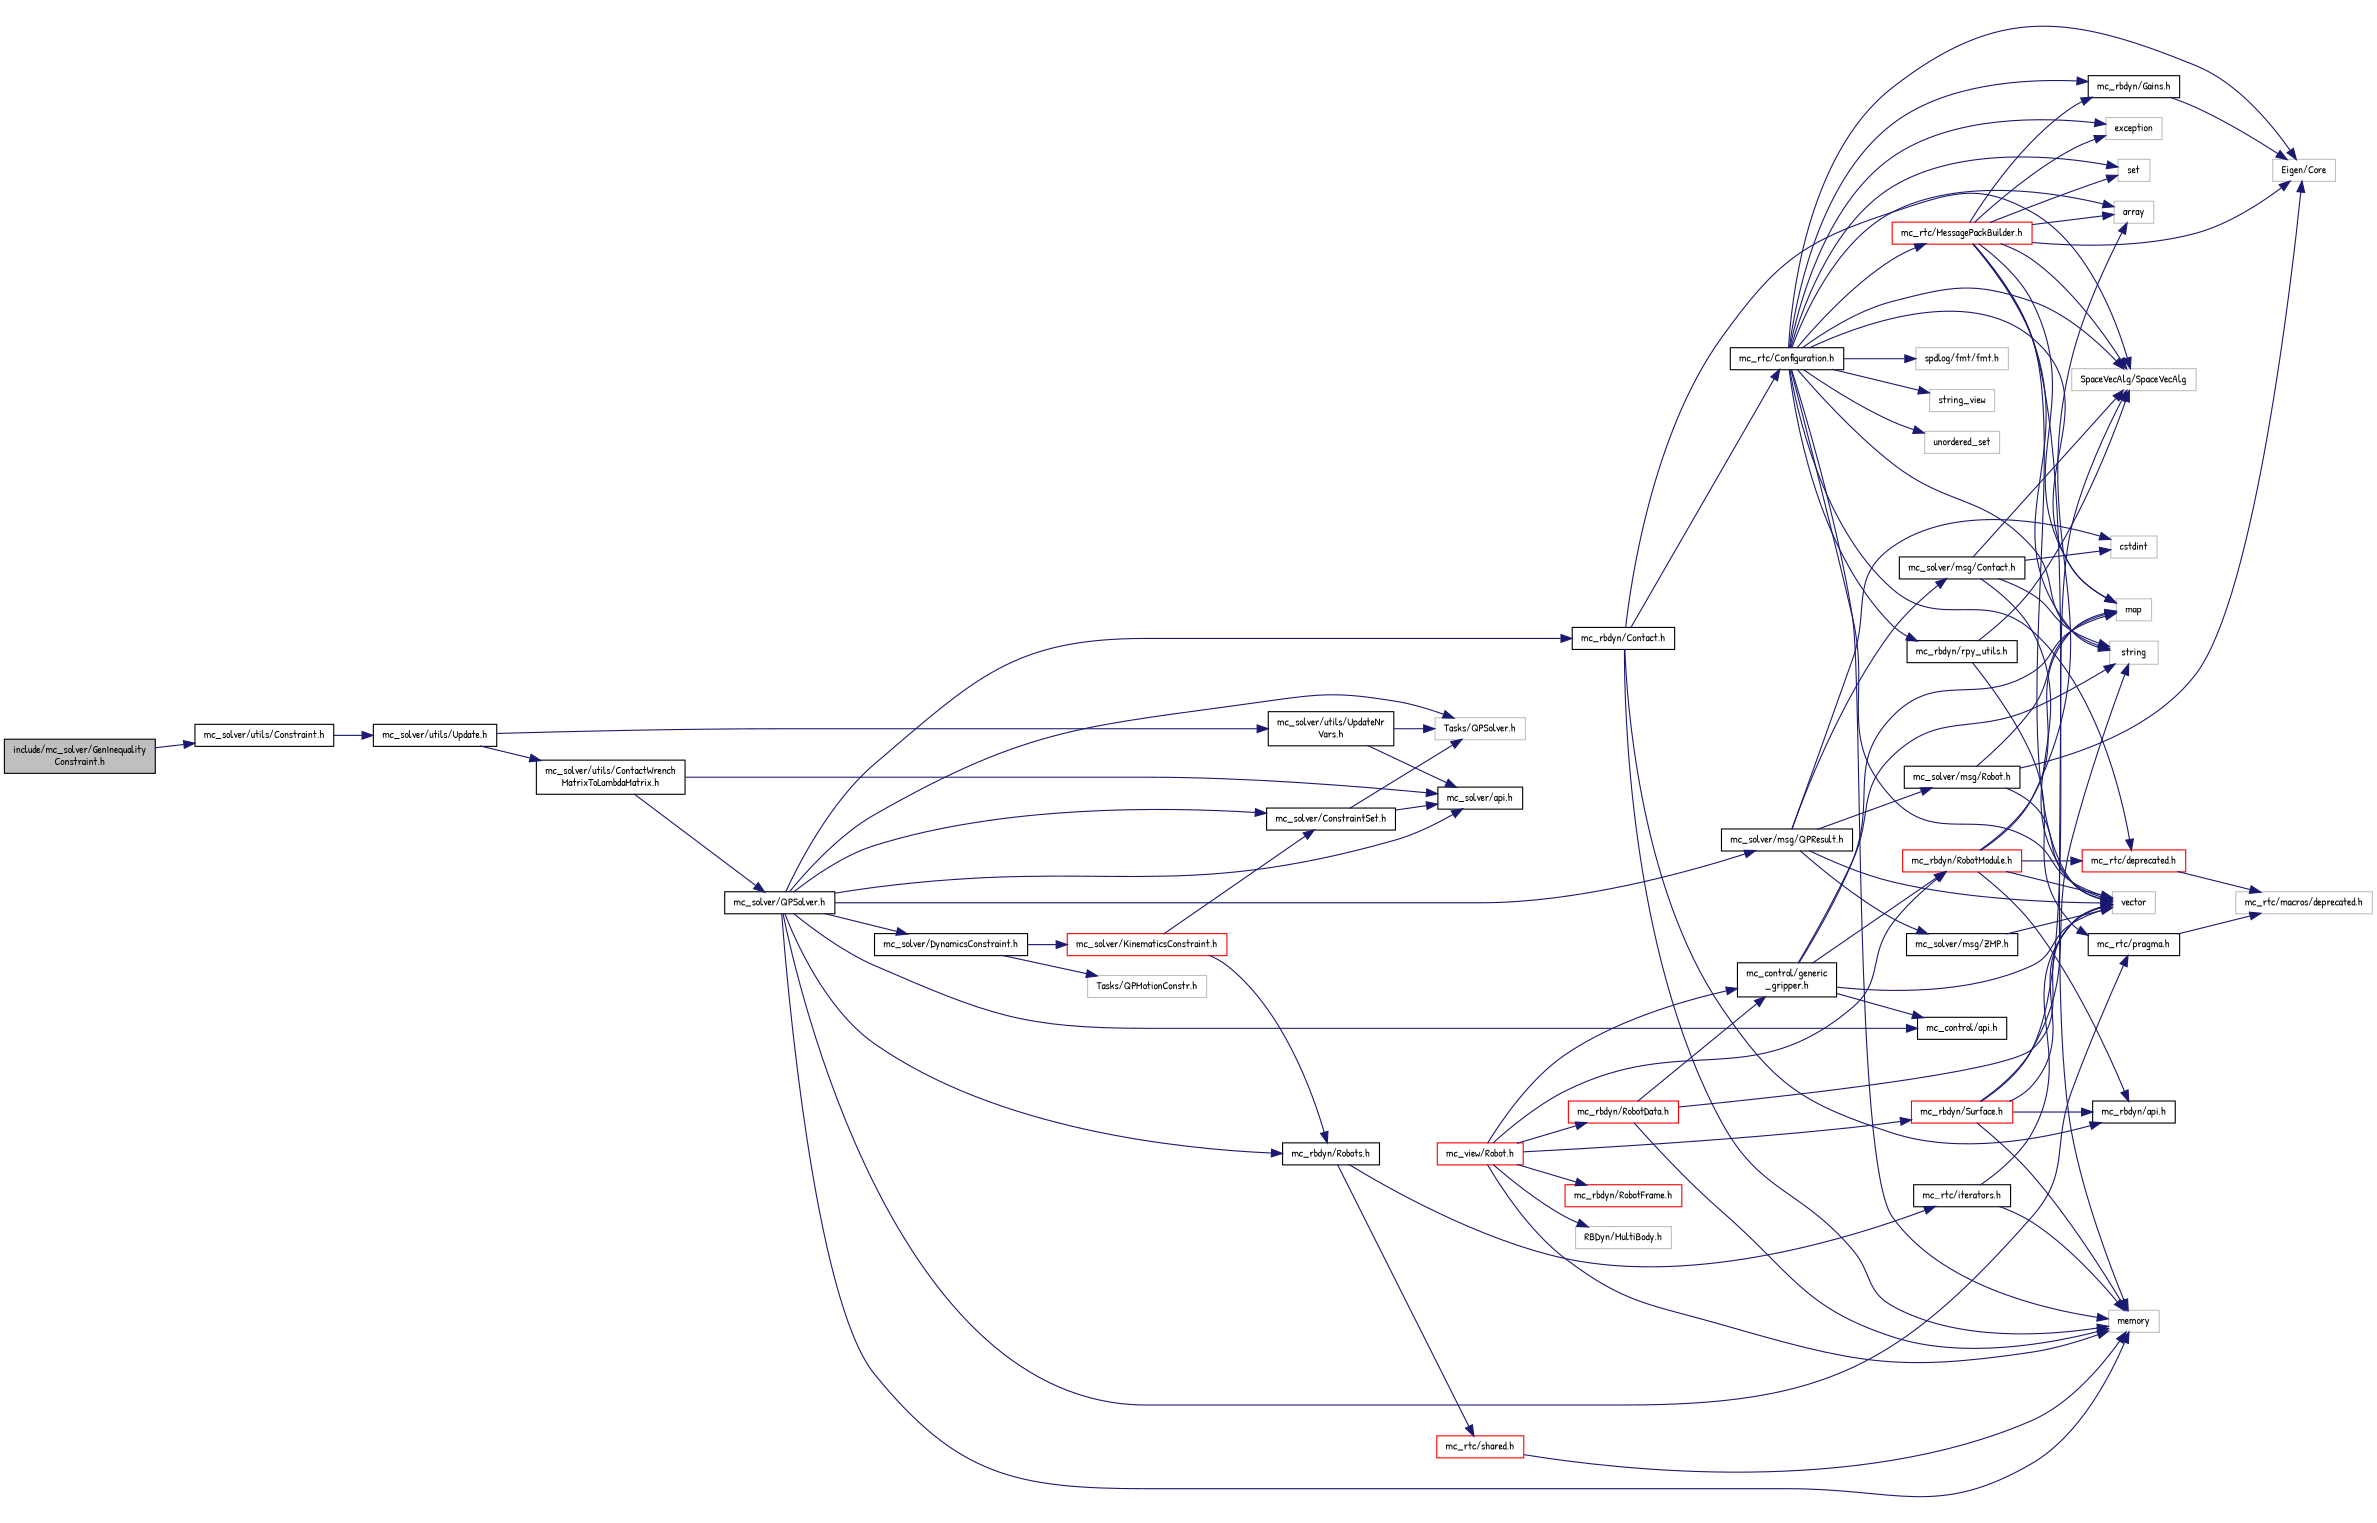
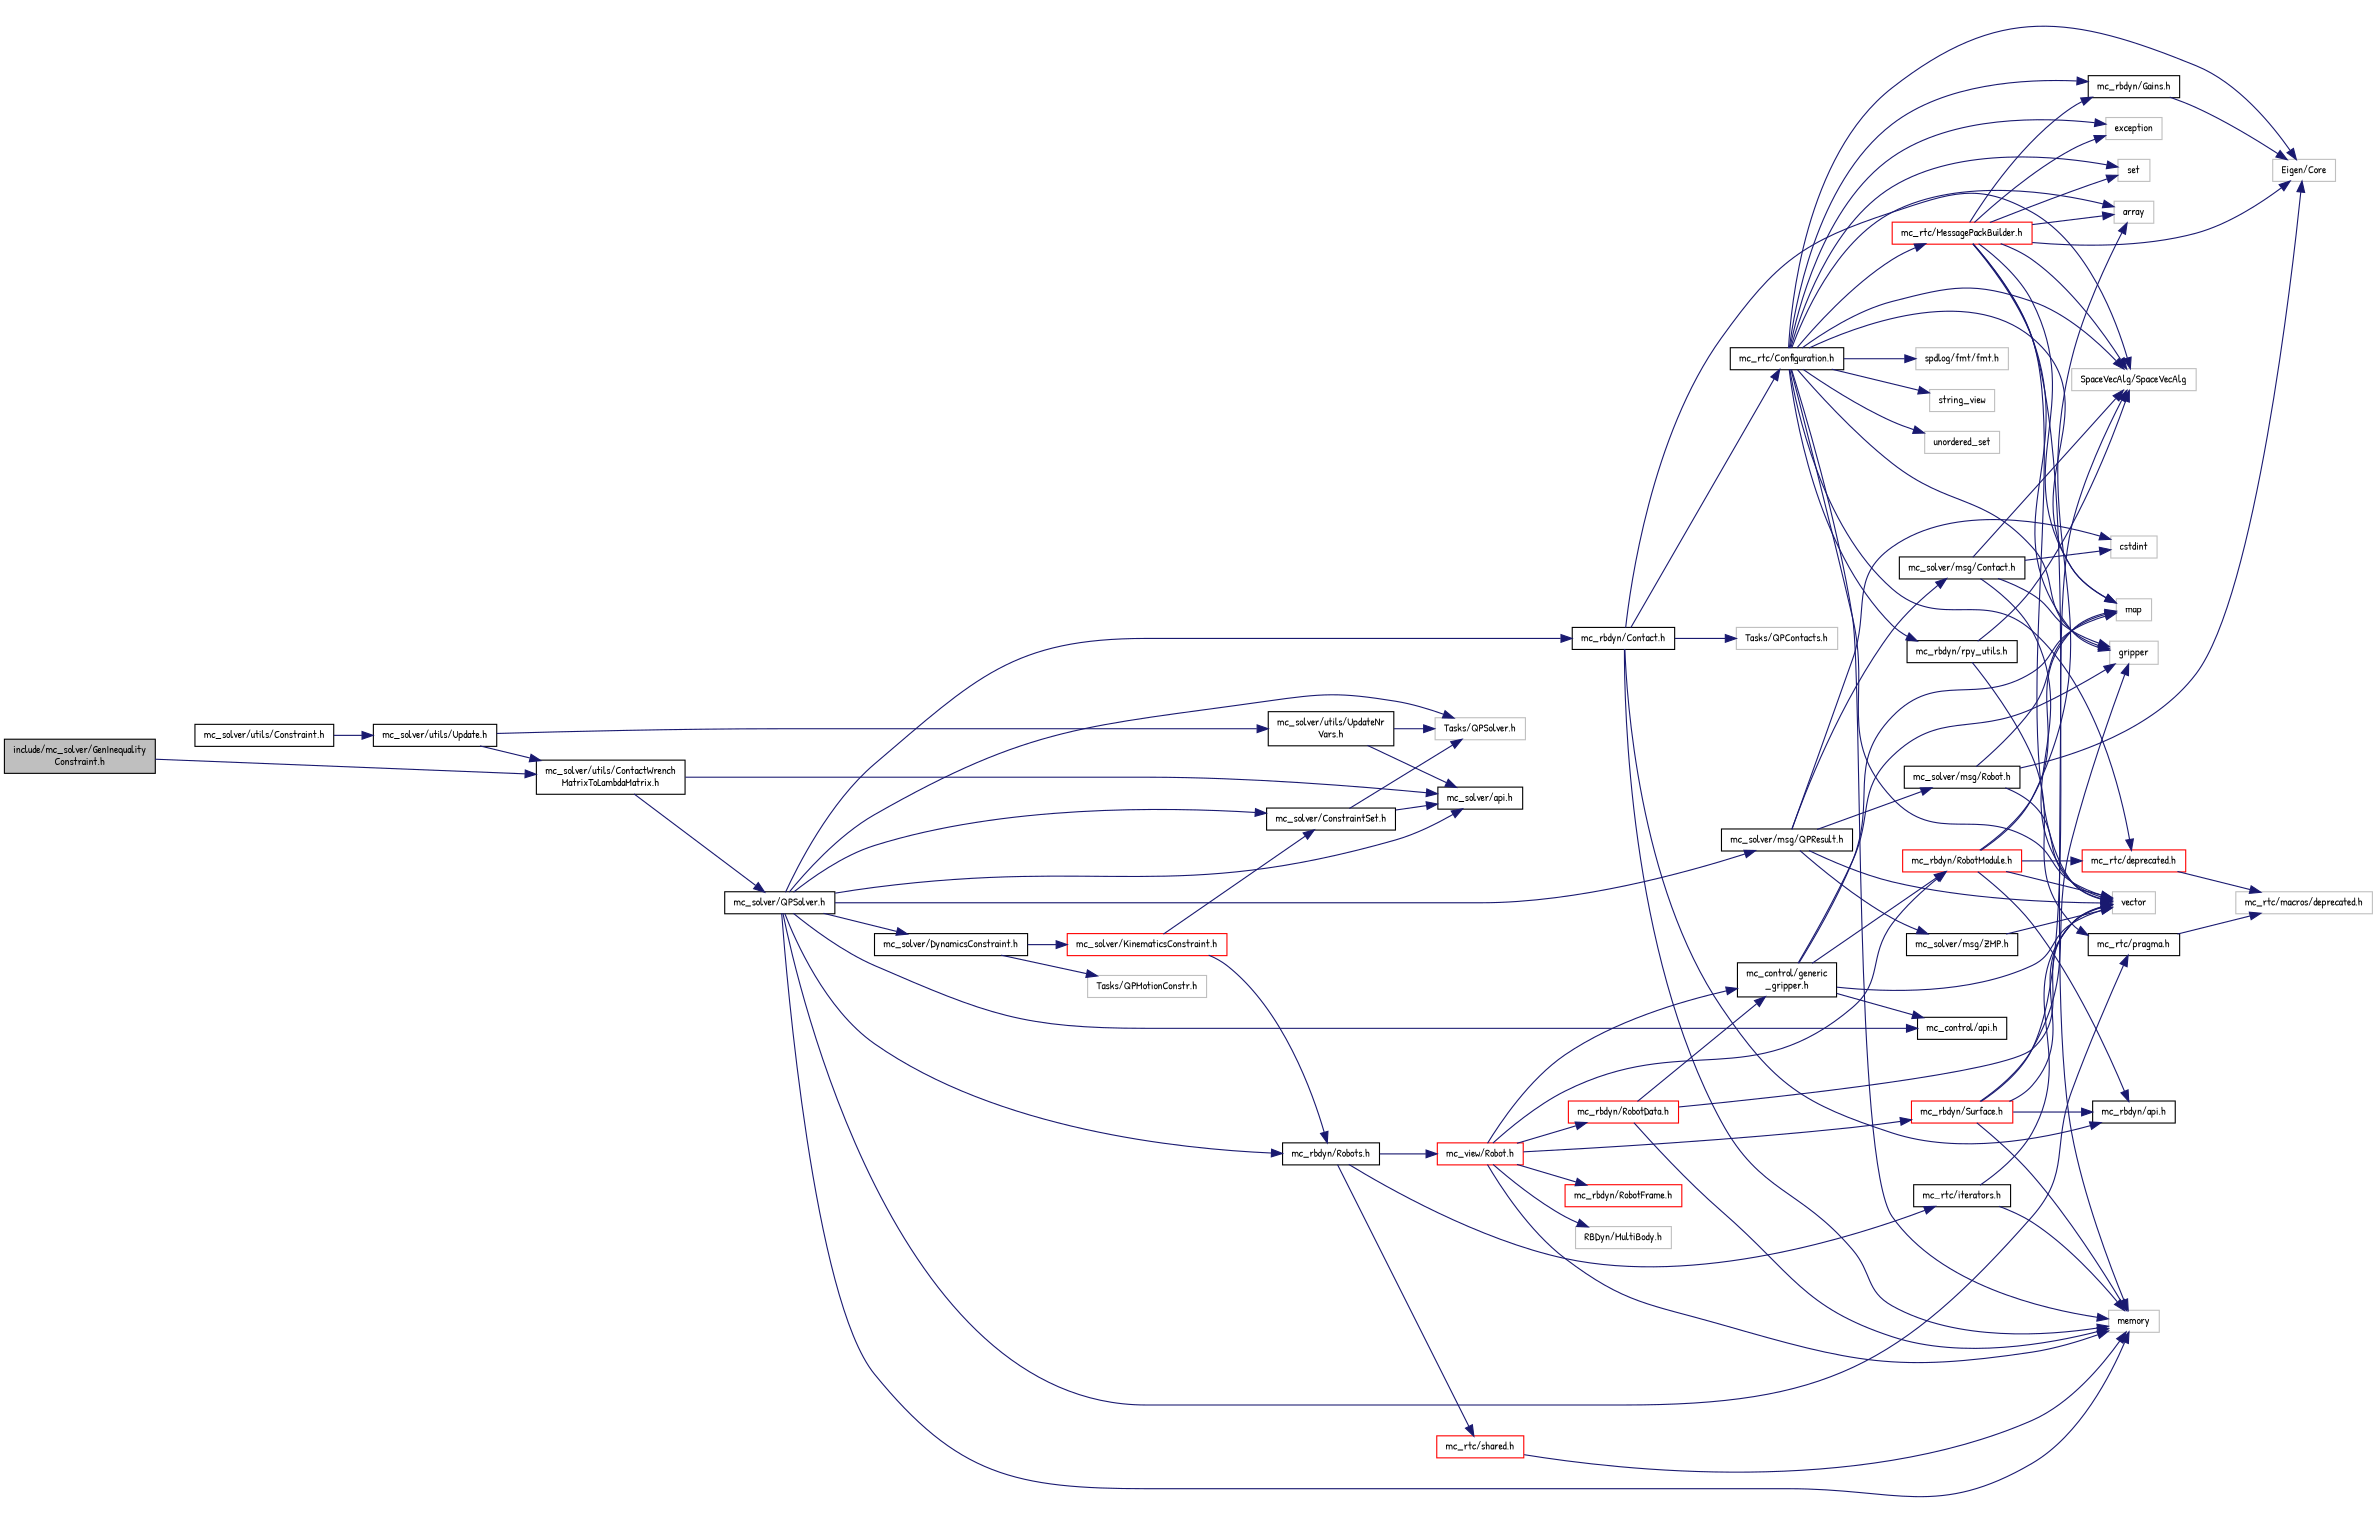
node "Tasks/QPContacts.h": added
node "string": label "string" -> "gripper"
edge "include/mc_solver/GenInequality Constraint.h" -> "mc_solver/utils/Constraint.h": now "include/mc_solver/GenInequality Constraint.h" -> "mc_solver/utils/ContactWrench MatrixToLambdaMatrix.h"
edge "mc_rbdyn/Robots.h" -> "mc_view/Robot.h": added
